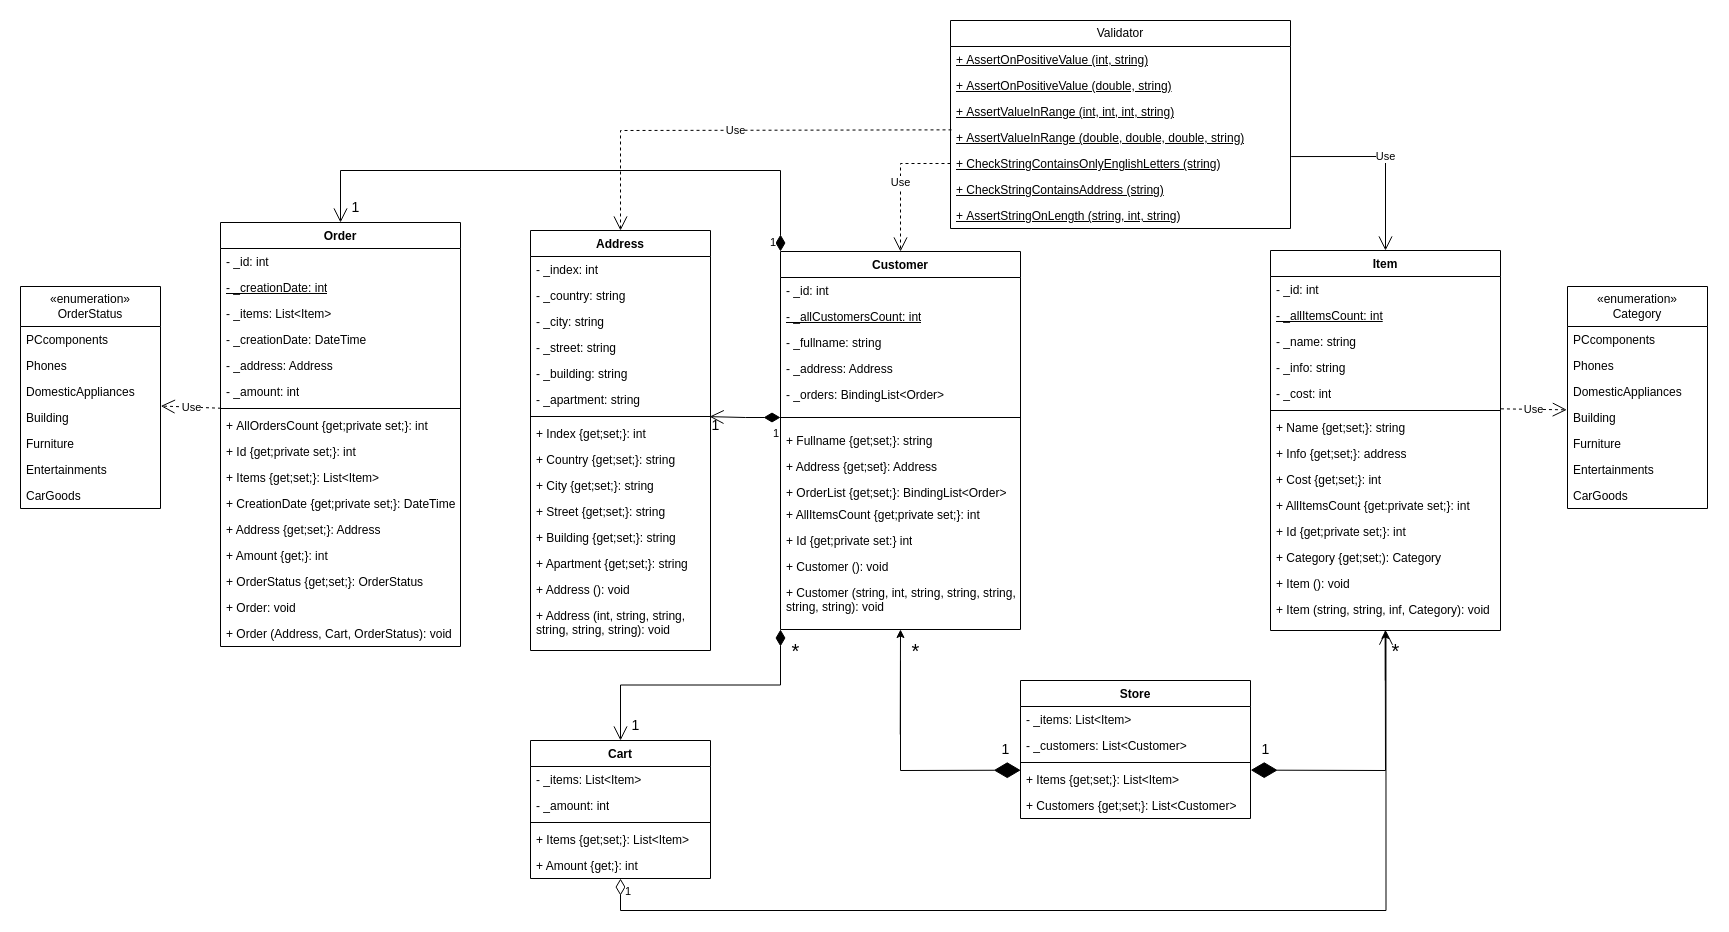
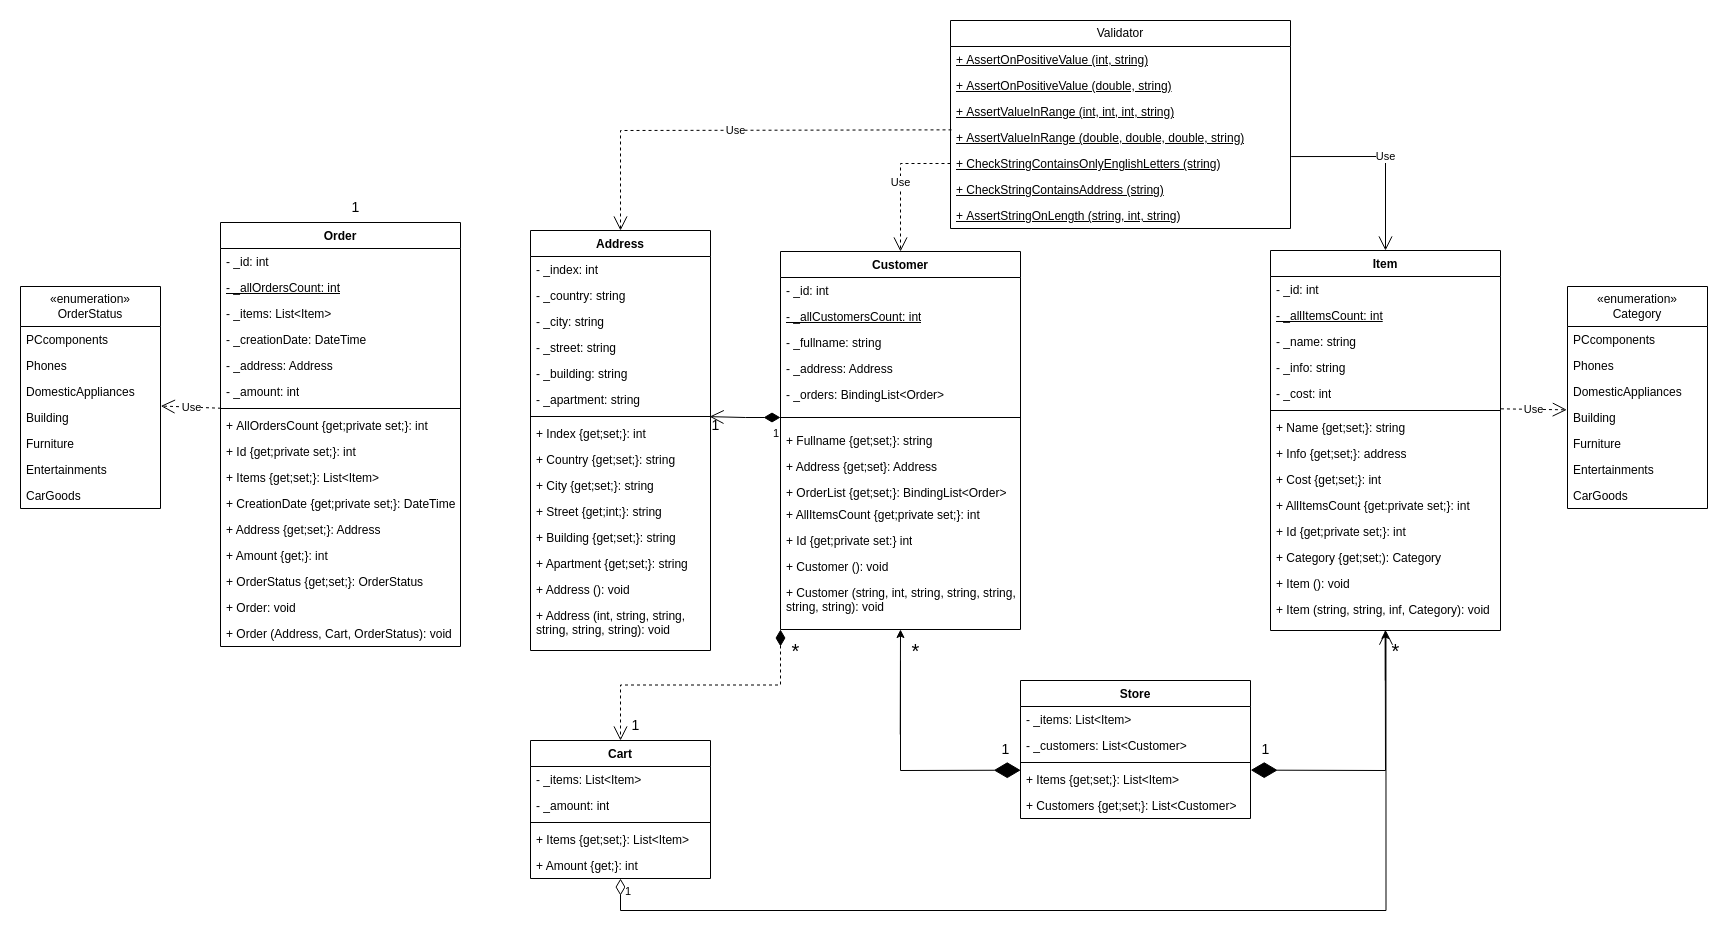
edge "Order" -- "Customer": removed, label "1"
node "- _creationDate: int": label "- _creationDate: int" -> "- _allOrdersCount: int"
node "+ Street {get;set;}: string": label "+ Street {get;set;}: string" -> "+ Street {get;int;}: string"
edge "Customer" -- "Cart": style solid -> dashed
